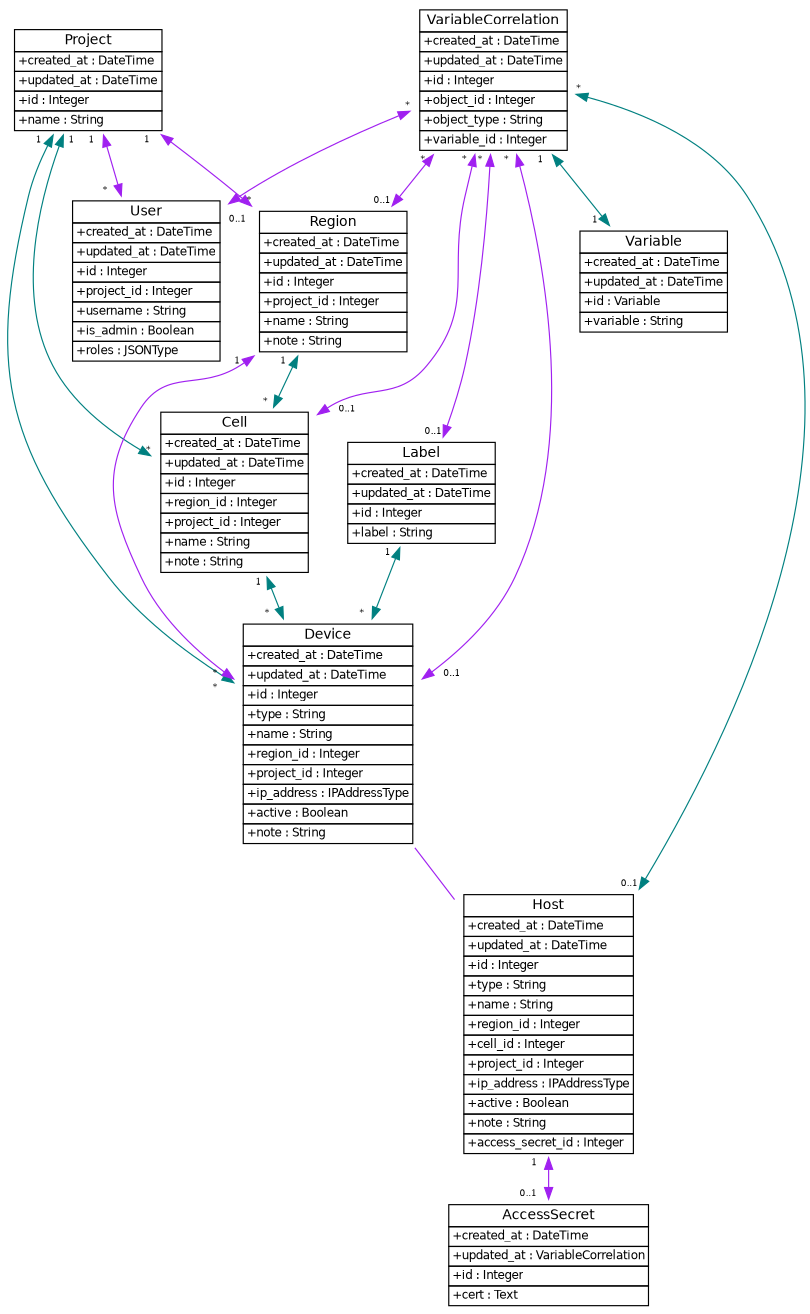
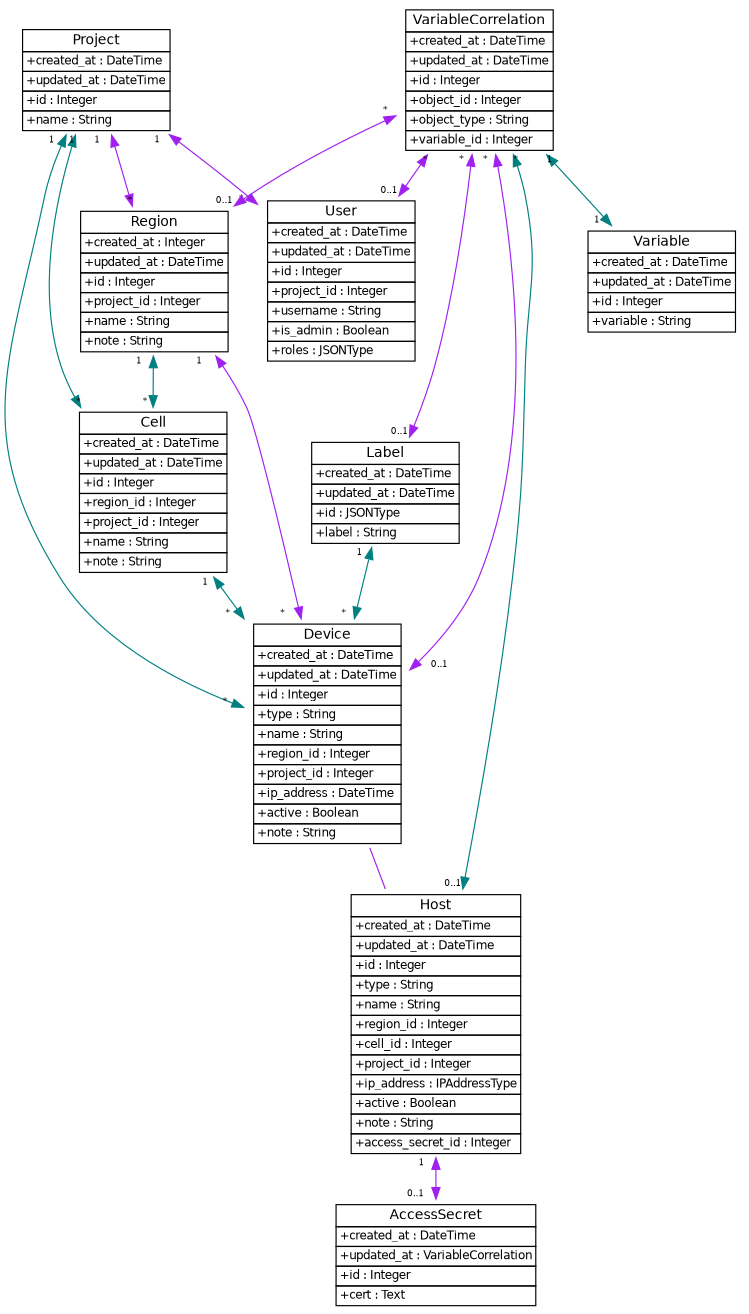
node "Region": text "+created_at : DateTime" -> "+created_at : Integer"
node "Variable": text "+id : Variable" -> "+id : Integer"
edge "VariableCorrelation" -- "Cell": removed
node "Label": text "+id : Integer" -> "+id : JSONType"
node "Device": text "+ip_address : IPAddressType" -> "+ip_address : DateTime"
